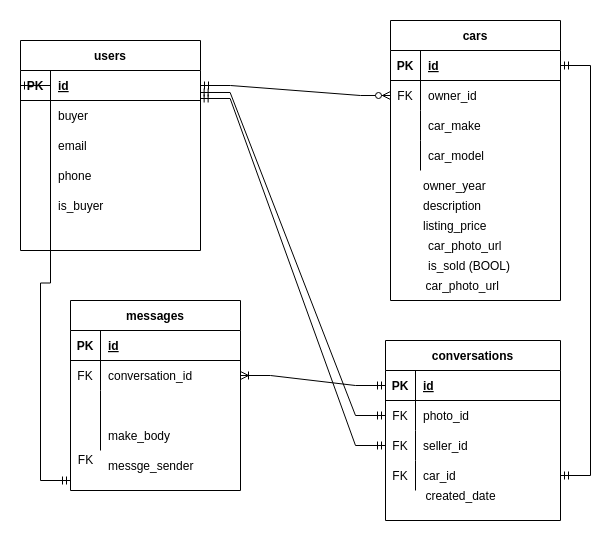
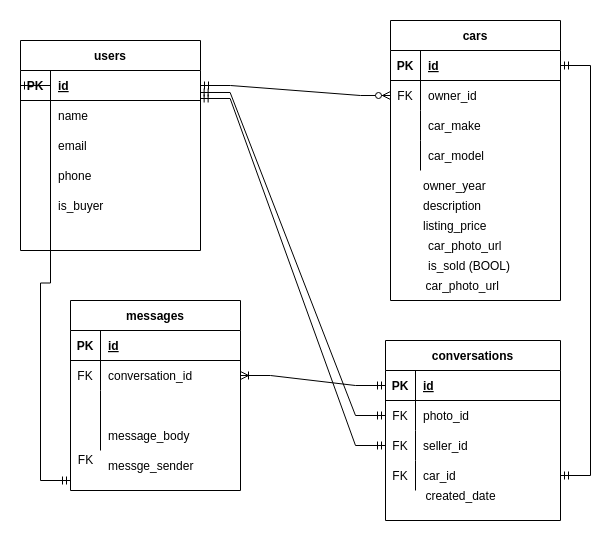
node "buyer": label "buyer" -> "name"
node "make_body": label "make_body" -> "message_body"
